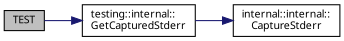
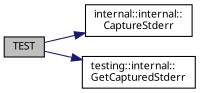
edge "testing::internal:: GetCapturedStderr" -> "internal::internal:: CaptureStderr": now "TEST" -> "internal::internal:: CaptureStderr"
